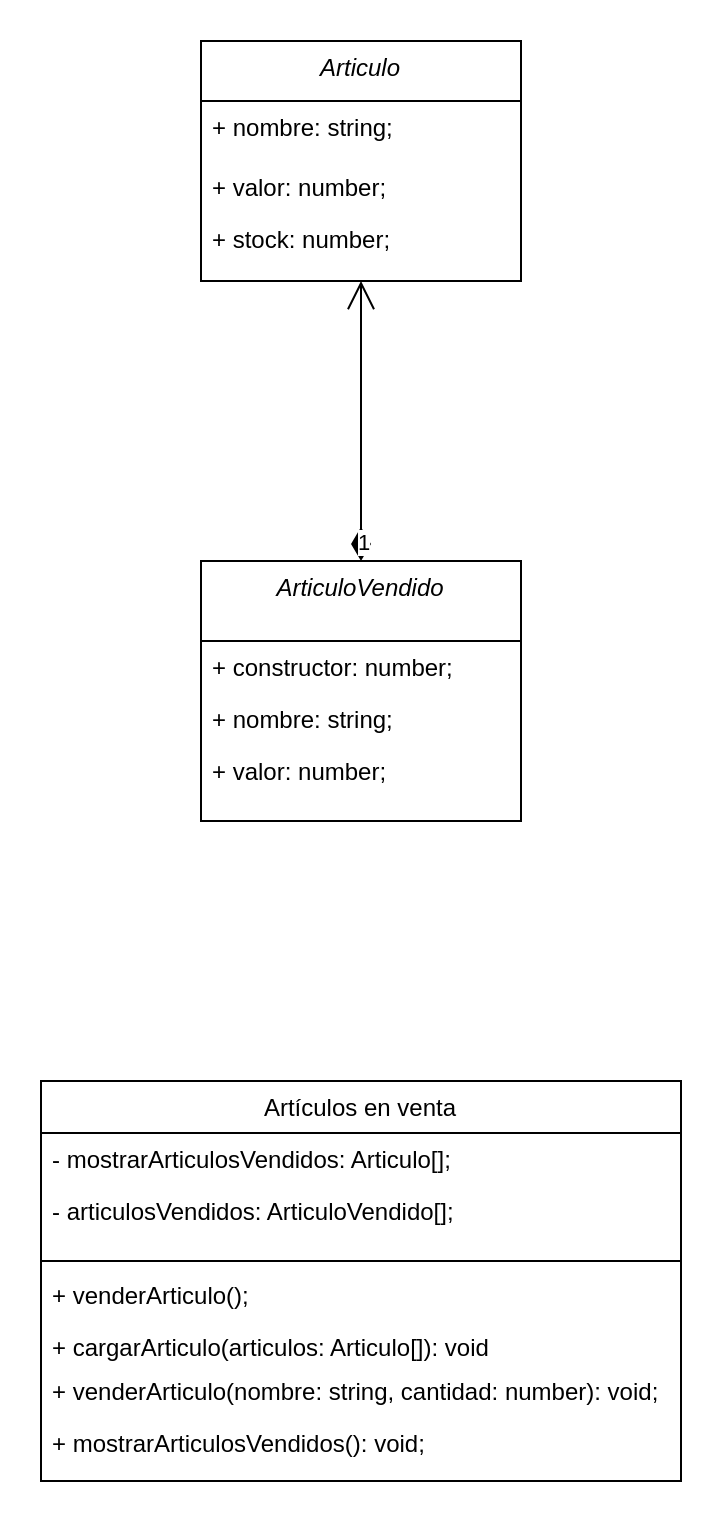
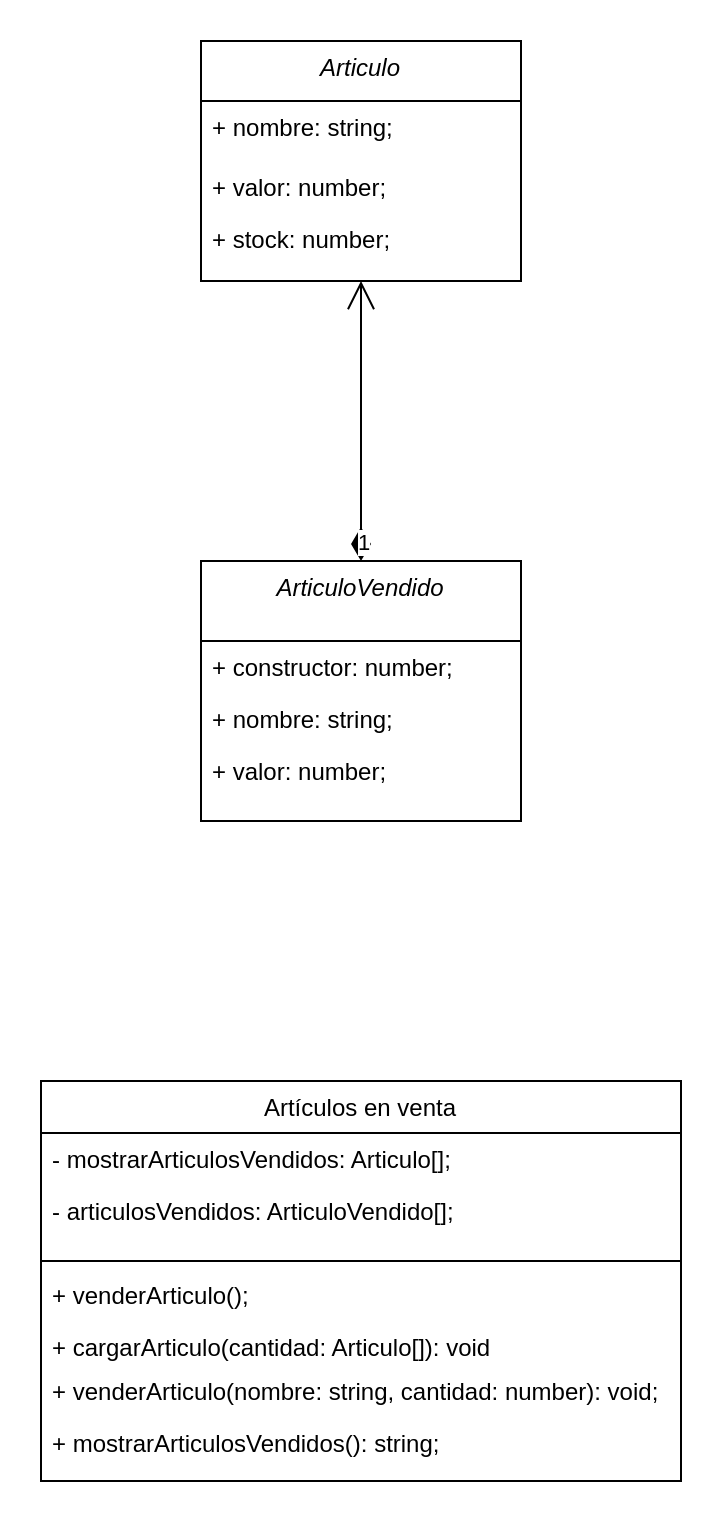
node "+ cargarArticulo(articulos: Articulo[]): void": label "+ cargarArticulo(articulos: Articulo[]): void" -> "+ cargarArticulo(cantidad: Articulo[]): void"
node "+ mostrarArticulosVendidos(): void;": label "+ mostrarArticulosVendidos(): void;" -> "+ mostrarArticulosVendidos(): string;"
